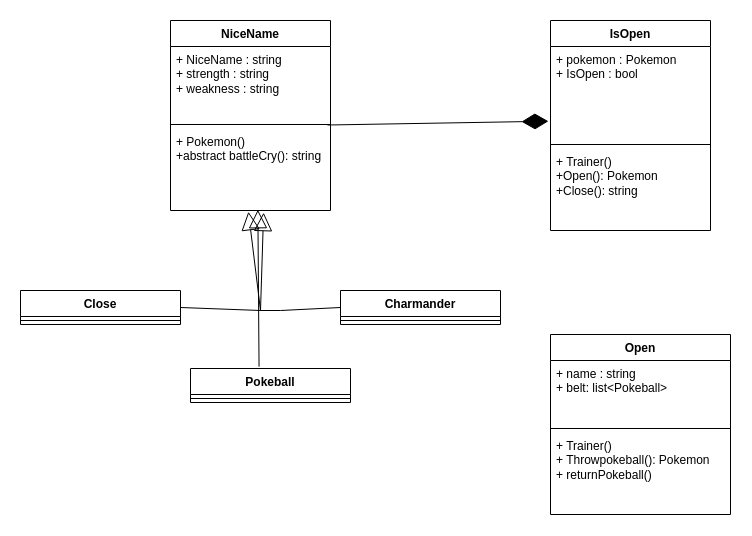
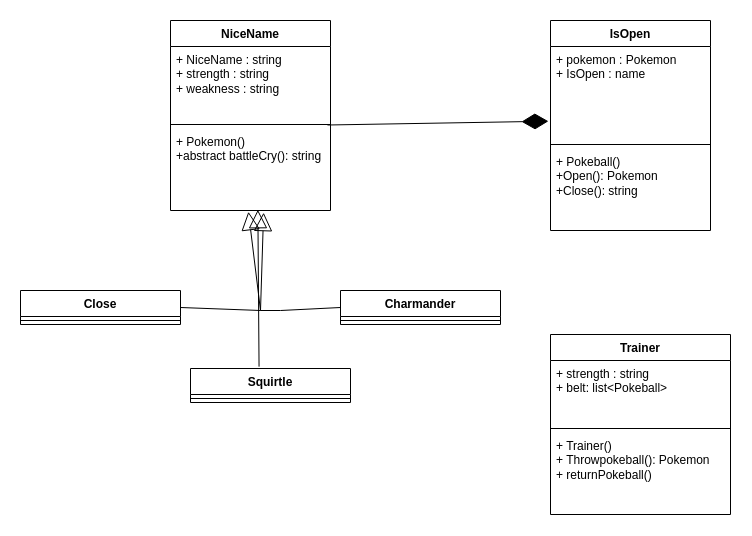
node "+ pokemon : Pokemon + IsOpen : bool": label "+ pokemon : Pokemon + IsOpen : bool" -> "+ pokemon : Pokemon + IsOpen : name"
node "+ Trainer() +Open(): Pokemon +Close(): string": label "+ Trainer() +Open(): Pokemon +Close(): string" -> "+ Pokeball() +Open(): Pokemon +Close(): string"
node "Open": label "Open" -> "Trainer"
node "+ name : string + belt: list<Pokeball>": label "+ name : string + belt: list<Pokeball>" -> "+ strength : string + belt: list<Pokeball>"
node "Pokeball": label "Pokeball" -> "Squirtle"
